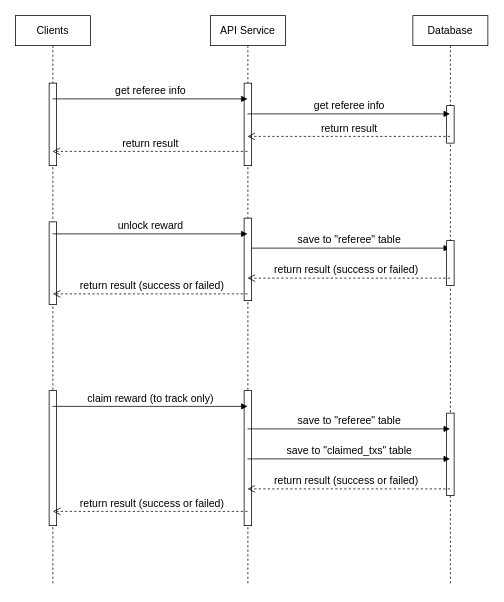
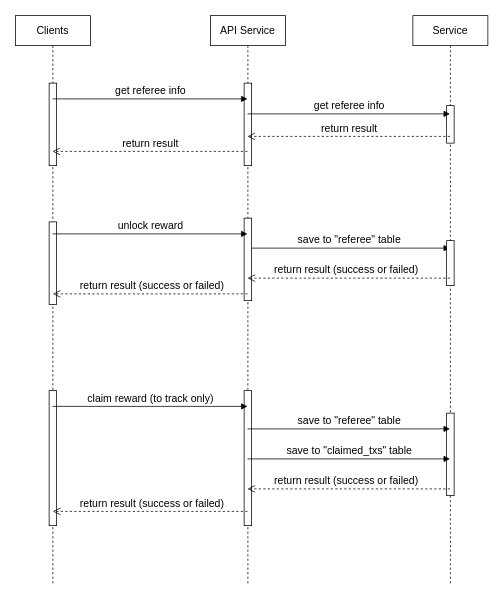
node "Database": label "Database" -> "Service"
